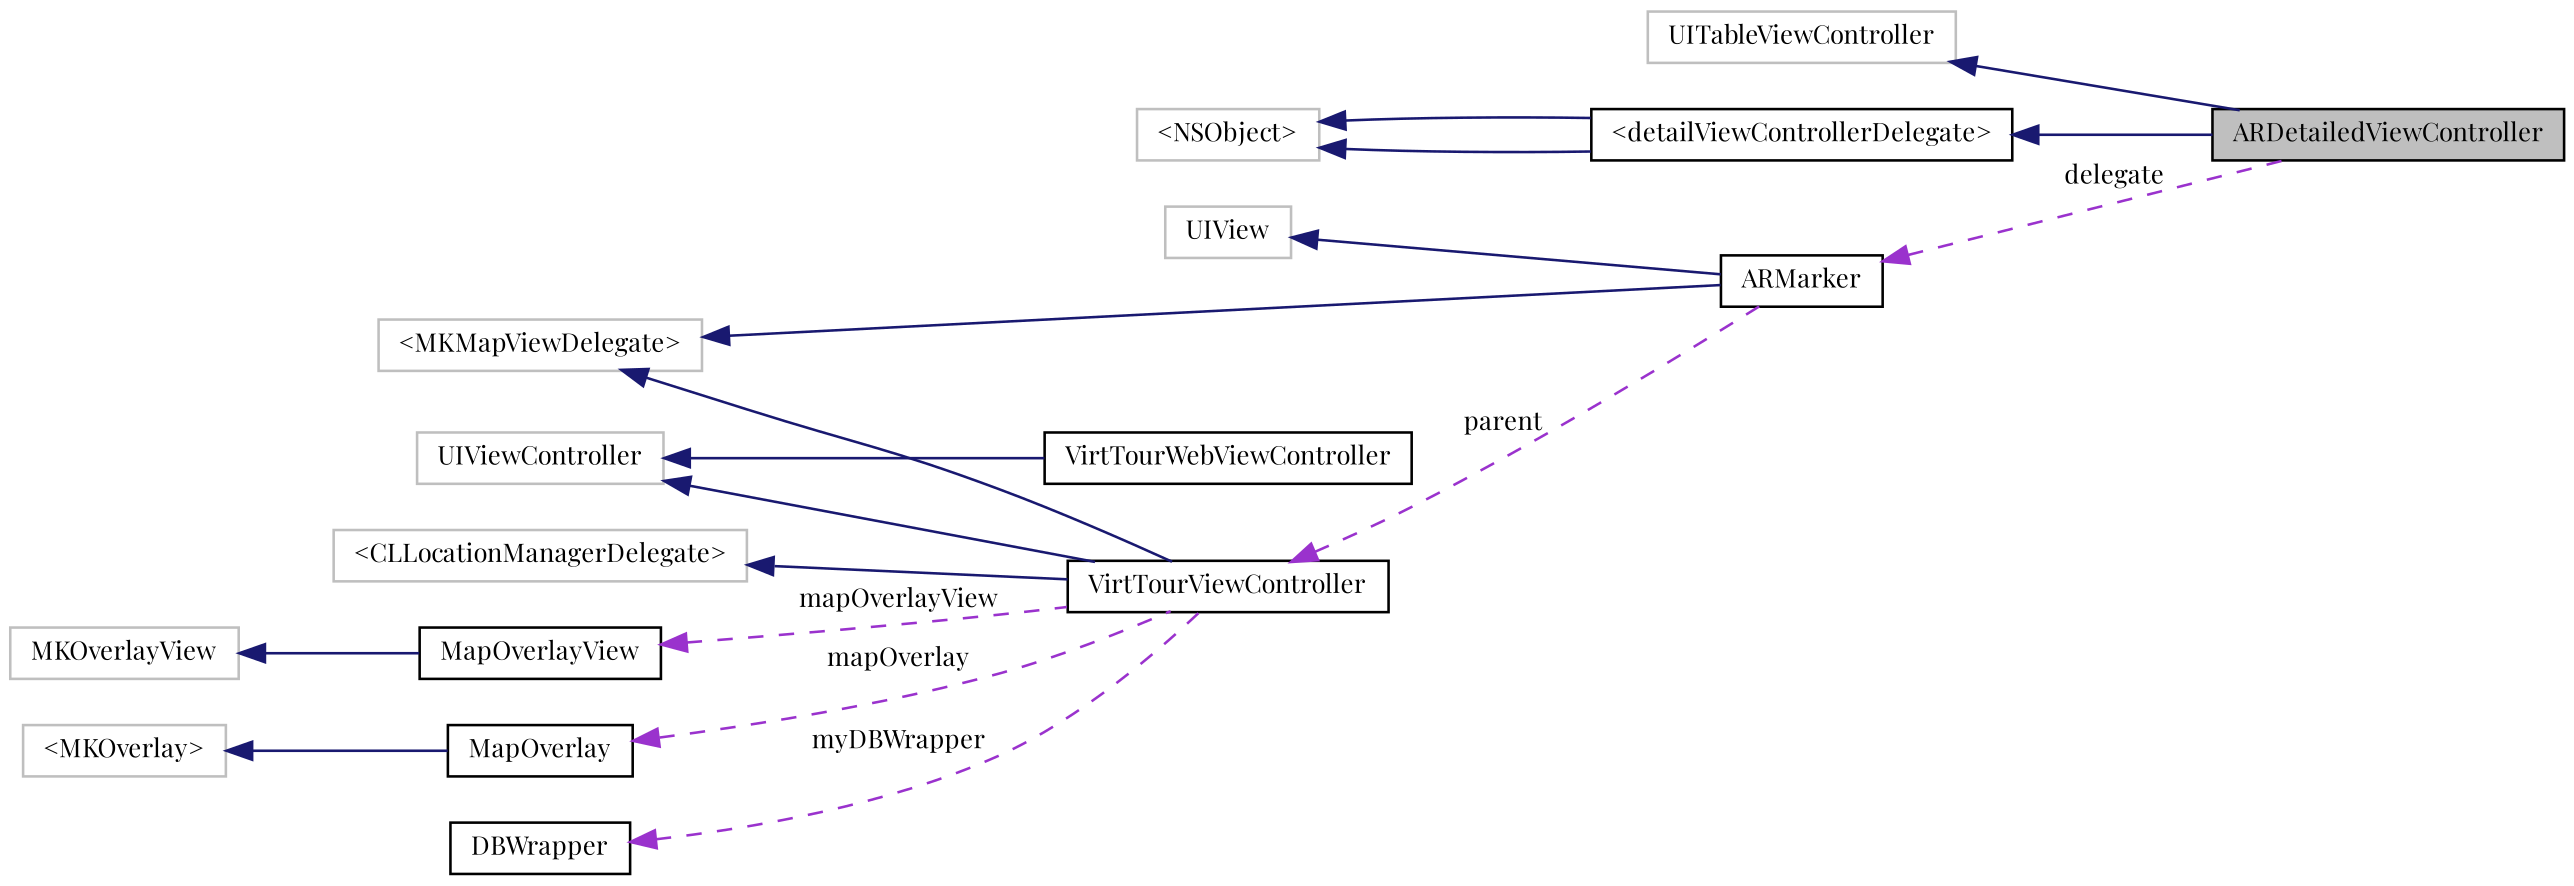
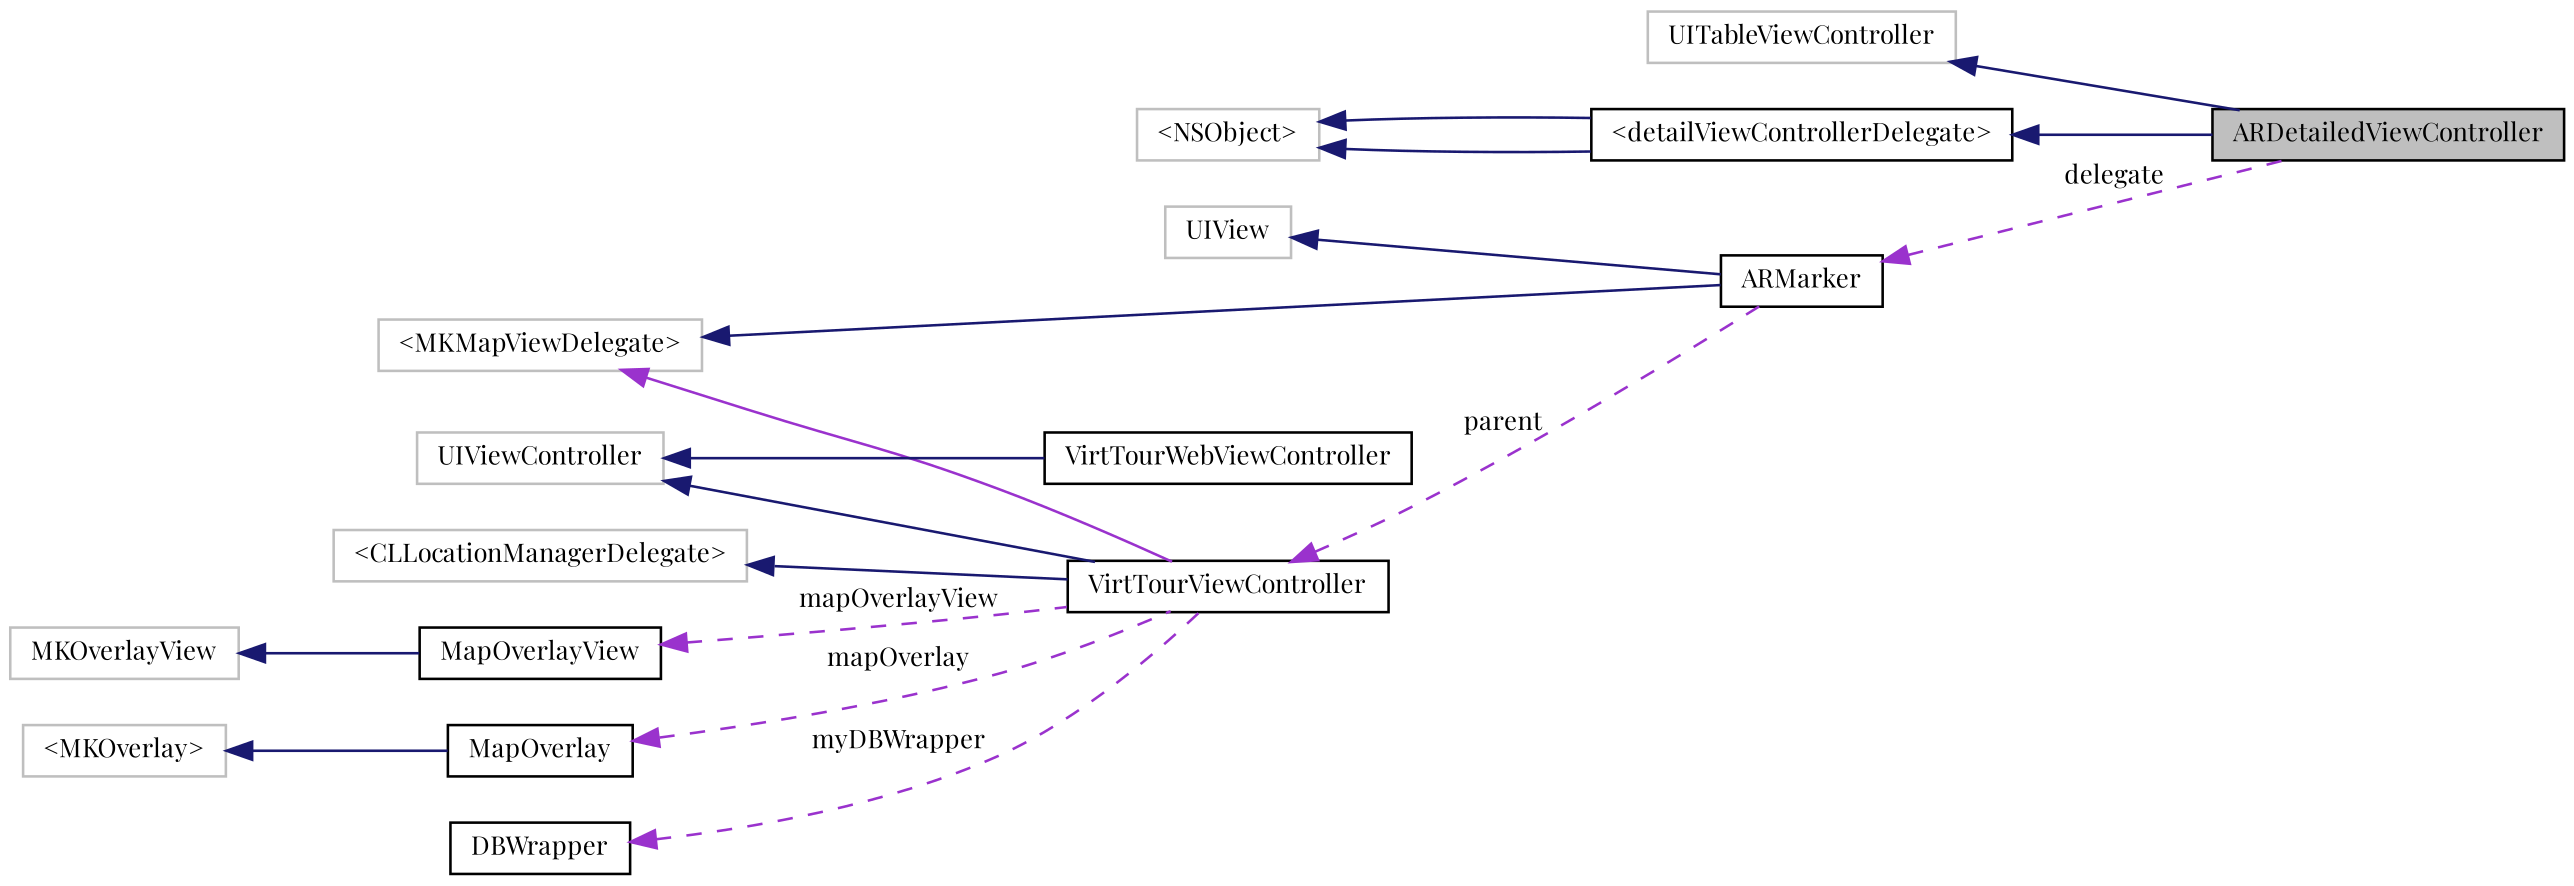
edge "VirtTourViewController" -> "<MKMapViewDelegate>": color midnightblue -> darkorchid3
